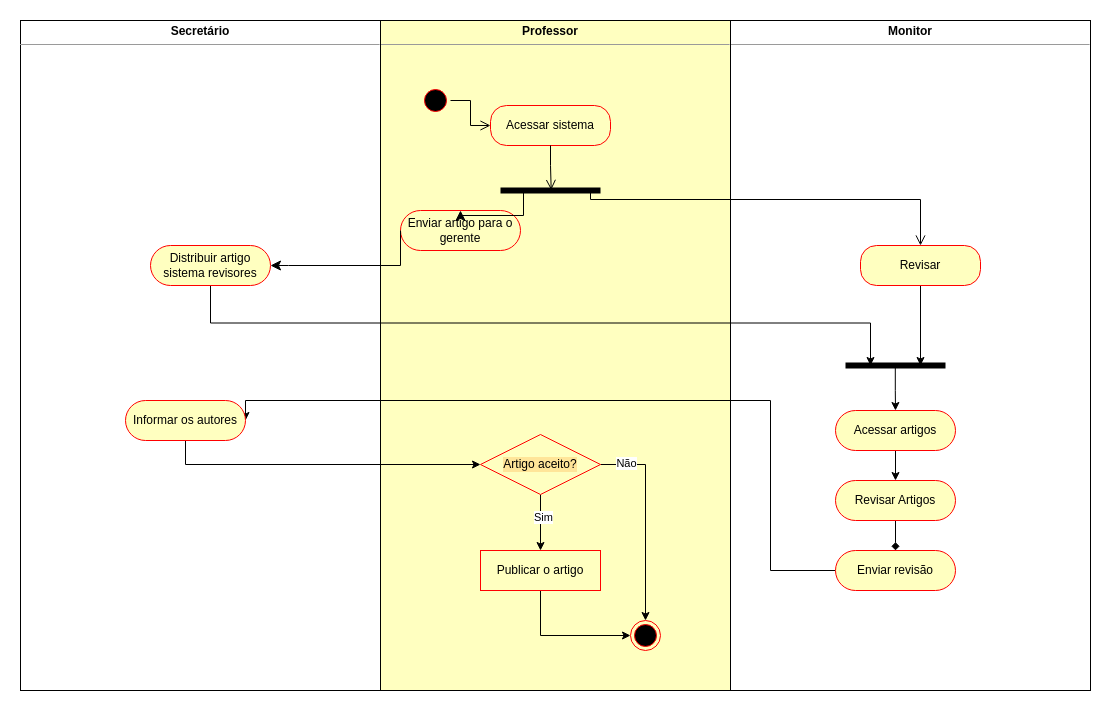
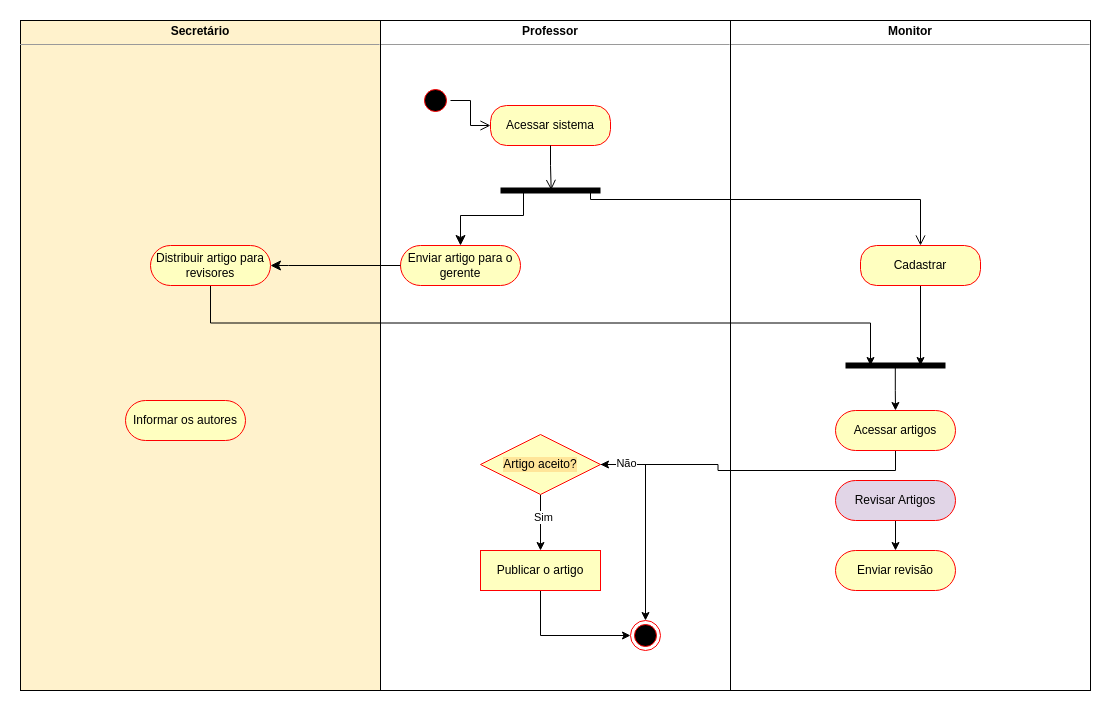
node "Enviar artigo para o gerente": moved (461, 231) -> (461, 266)
node "Distribuir artigo sistema revisores": label "Distribuir artigo sistema revisores" -> "Distribuir artigo para revisores"
node "Revisar": label "Revisar" -> "Cadastrar"
node "Secretário": fillcolor #ffffff -> #fff2cc
node "Professor": fillcolor #ffffc0 -> #ffffff
edge "Enviar revisão" -> "Informar os autores": removed
edge "Informar os autores" -> "Artigo aceito?": removed
edge "Acessar artigos" -> "Revisar Artigos": now "Acessar artigos" -> "Artigo aceito?"
node "Revisar Artigos": fillcolor #ffffc0 -> #e1d5e7
edge "Revisar Artigos" -> "Enviar revisão": arrowhead diamond -> classic
